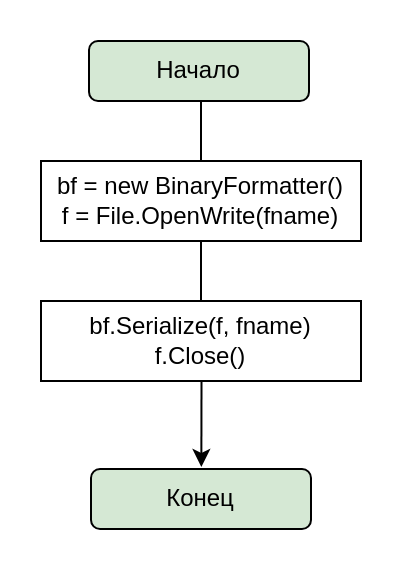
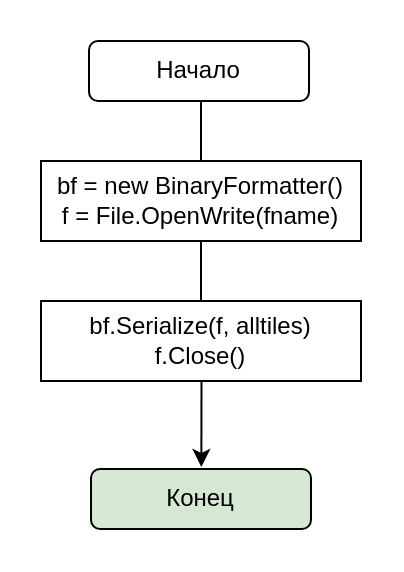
node "Начало": fillcolor #d5e8d4 -> #ffffff
node "bf.Serialize(f, fname) f.Close()": label "bf.Serialize(f, fname) f.Close()" -> "bf.Serialize(f, alltiles) f.Close()"
